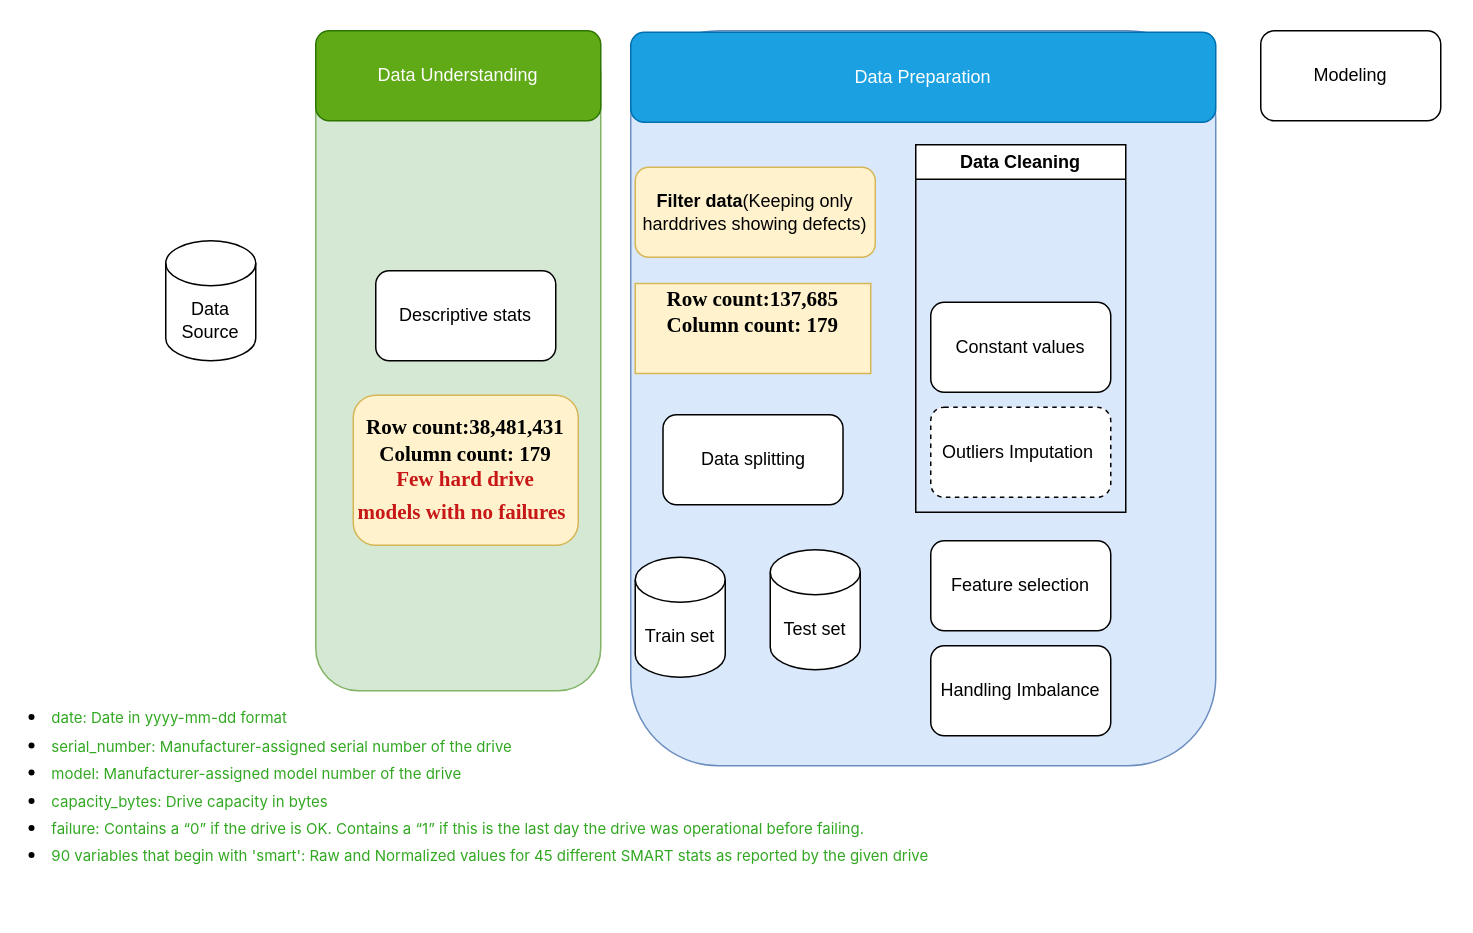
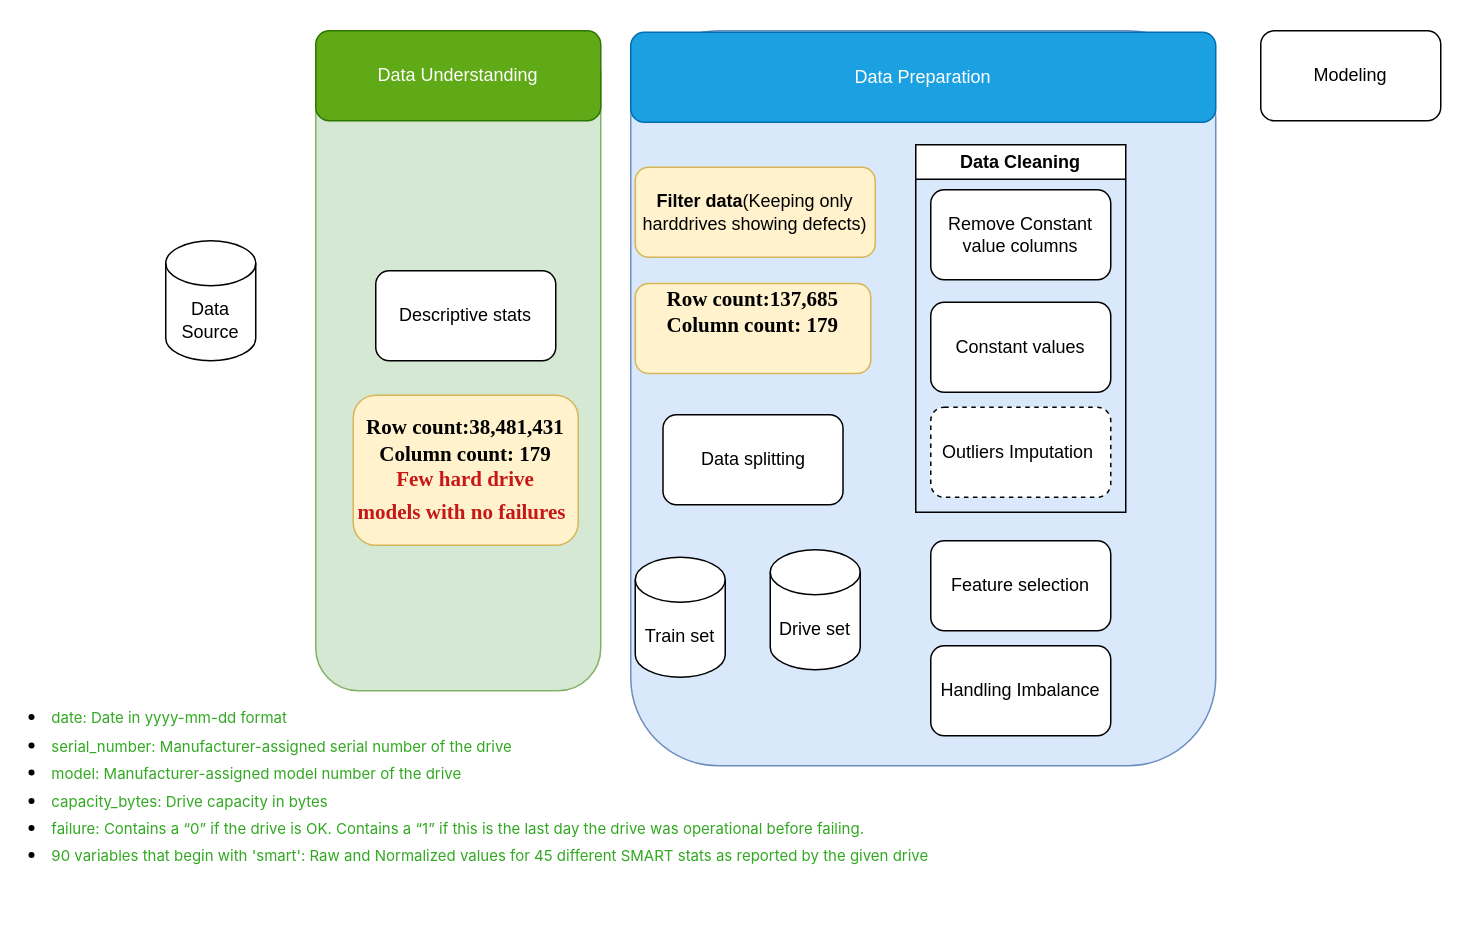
node "Remove Constant value columns": added
node "Row count:137,685 Column count: 179": shape rectangle -> rounded rectangle
node "Test set": label "Test set" -> "Drive set"
